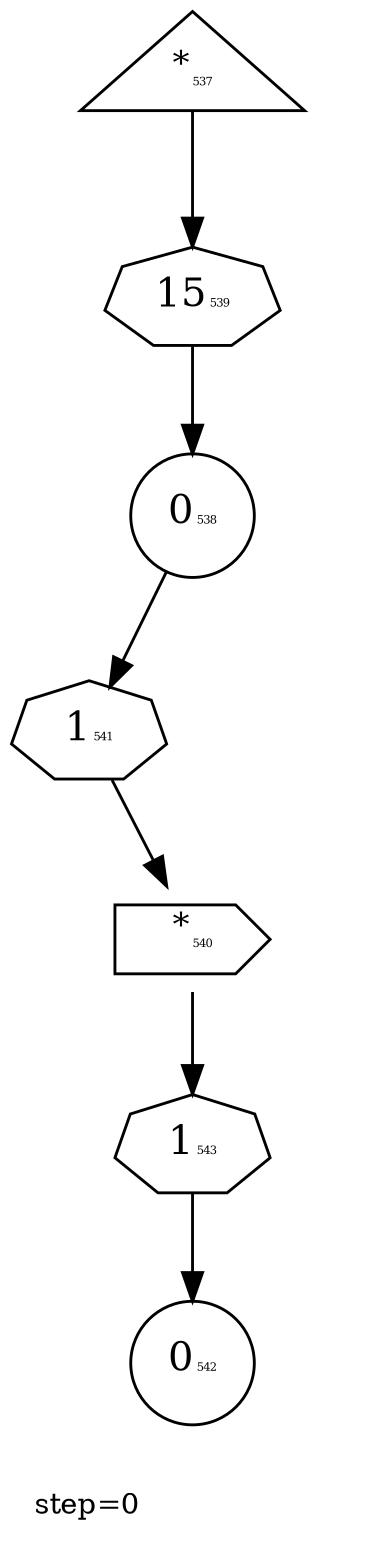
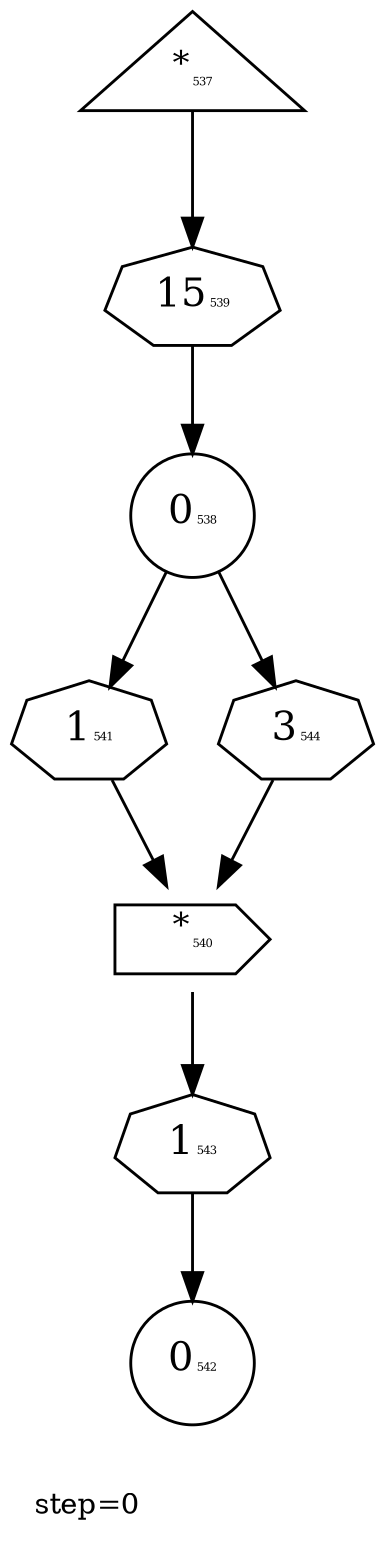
node "3": added
